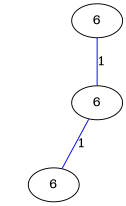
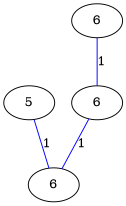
node "5": added
